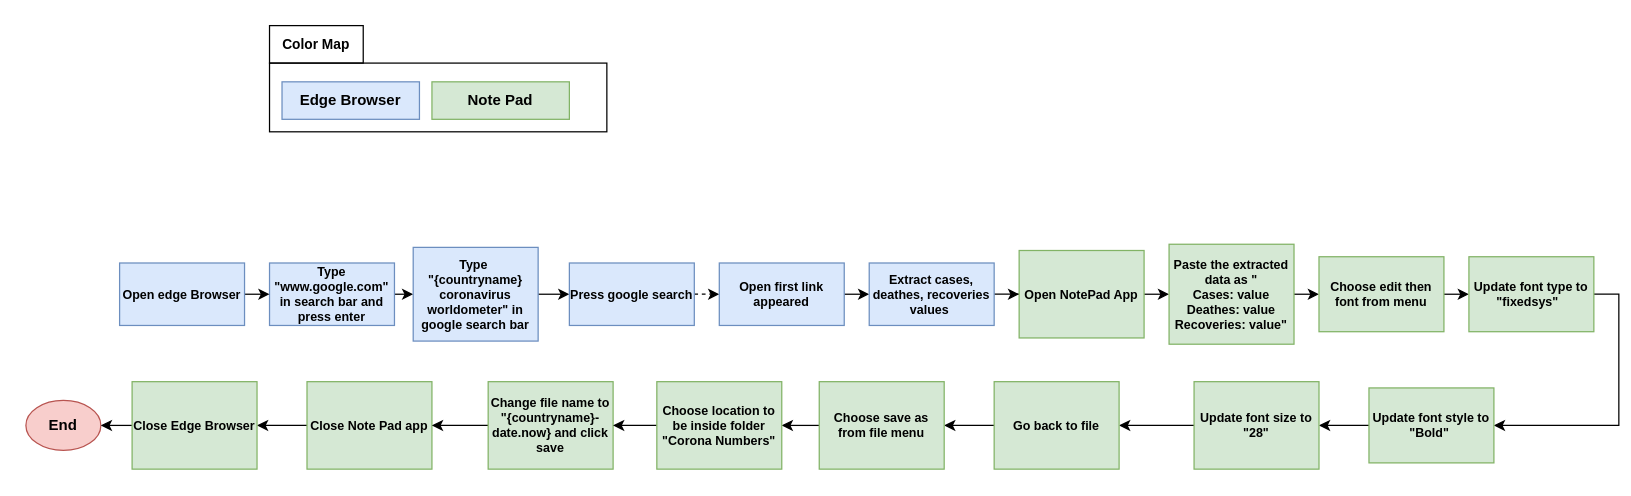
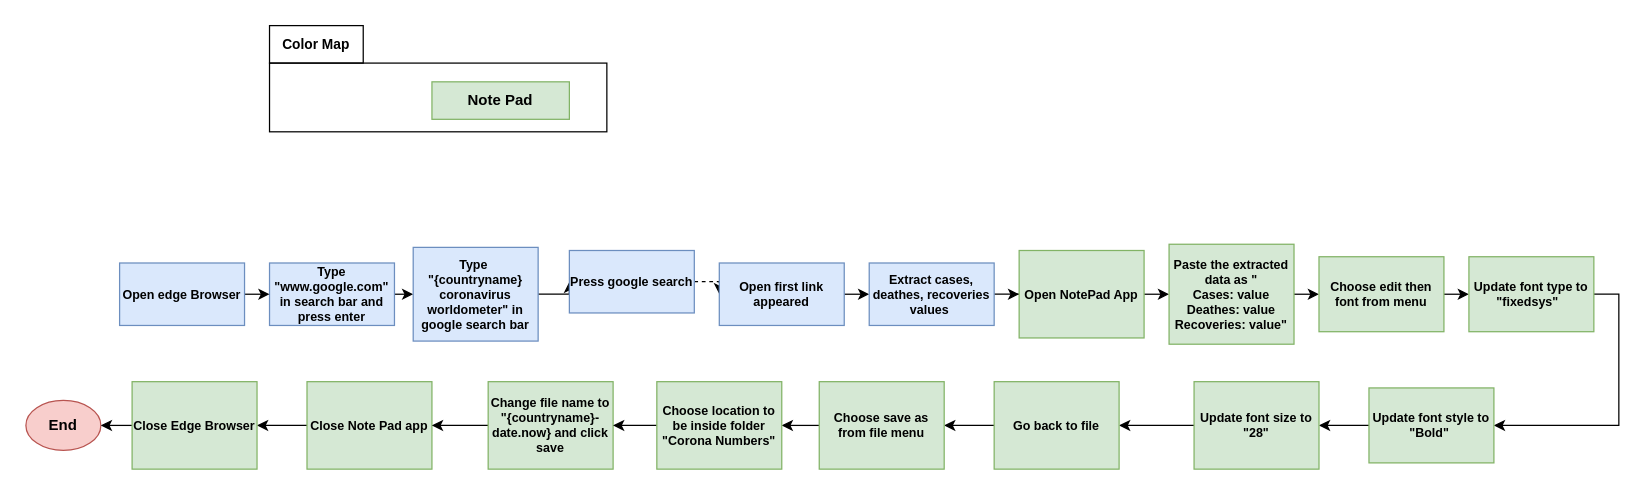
node "Edge Browser": removed
node "Press google search": moved (632, 294) -> (632, 282)
